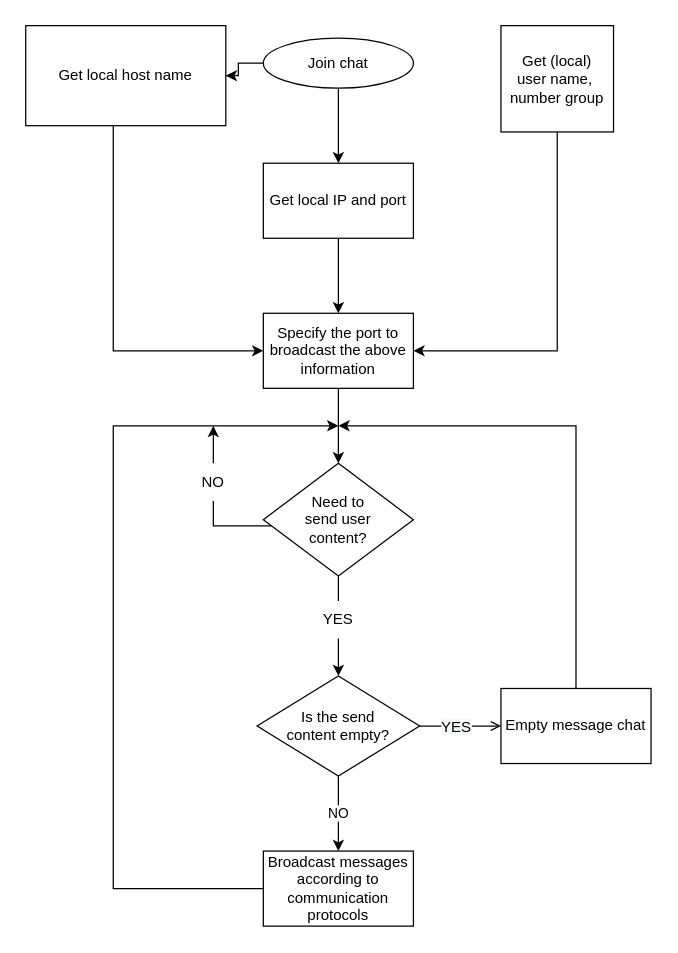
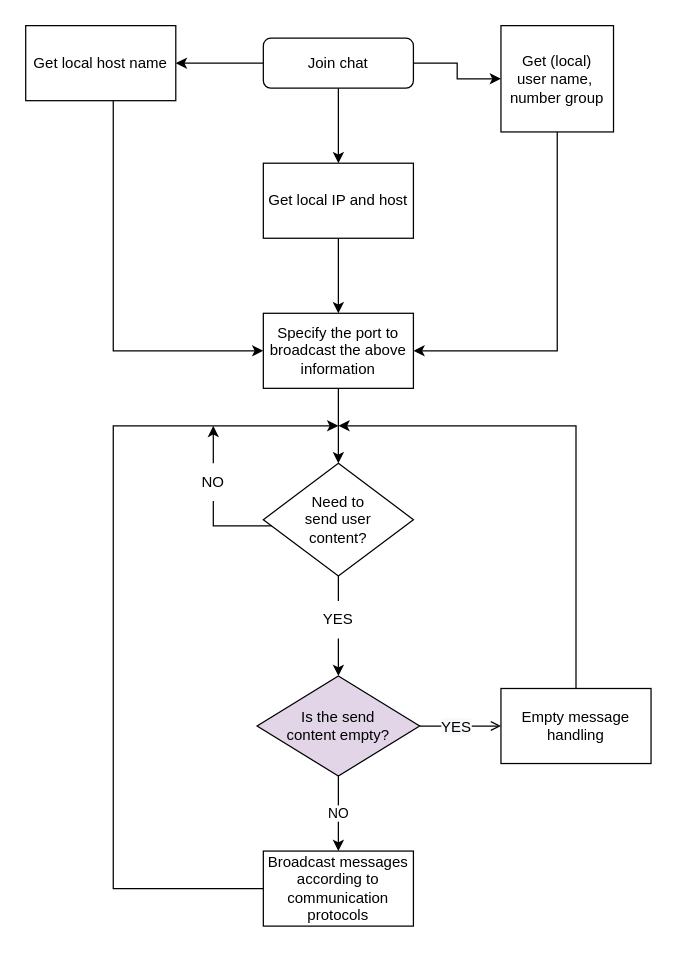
node "Join chat": shape ellipse -> rounded rectangle
edge "Join chat" -> "Get (local) user name, number group": added
node "Get local host name": size 200x100 -> 150x75
node "Get local IP and port": label "Get local IP and port" -> "Get local IP and host"
node "Is the send content empty?": fillcolor #ffffff -> #e1d5e7
node "Empty message chat": label "Empty message chat" -> "Empty message handling"
